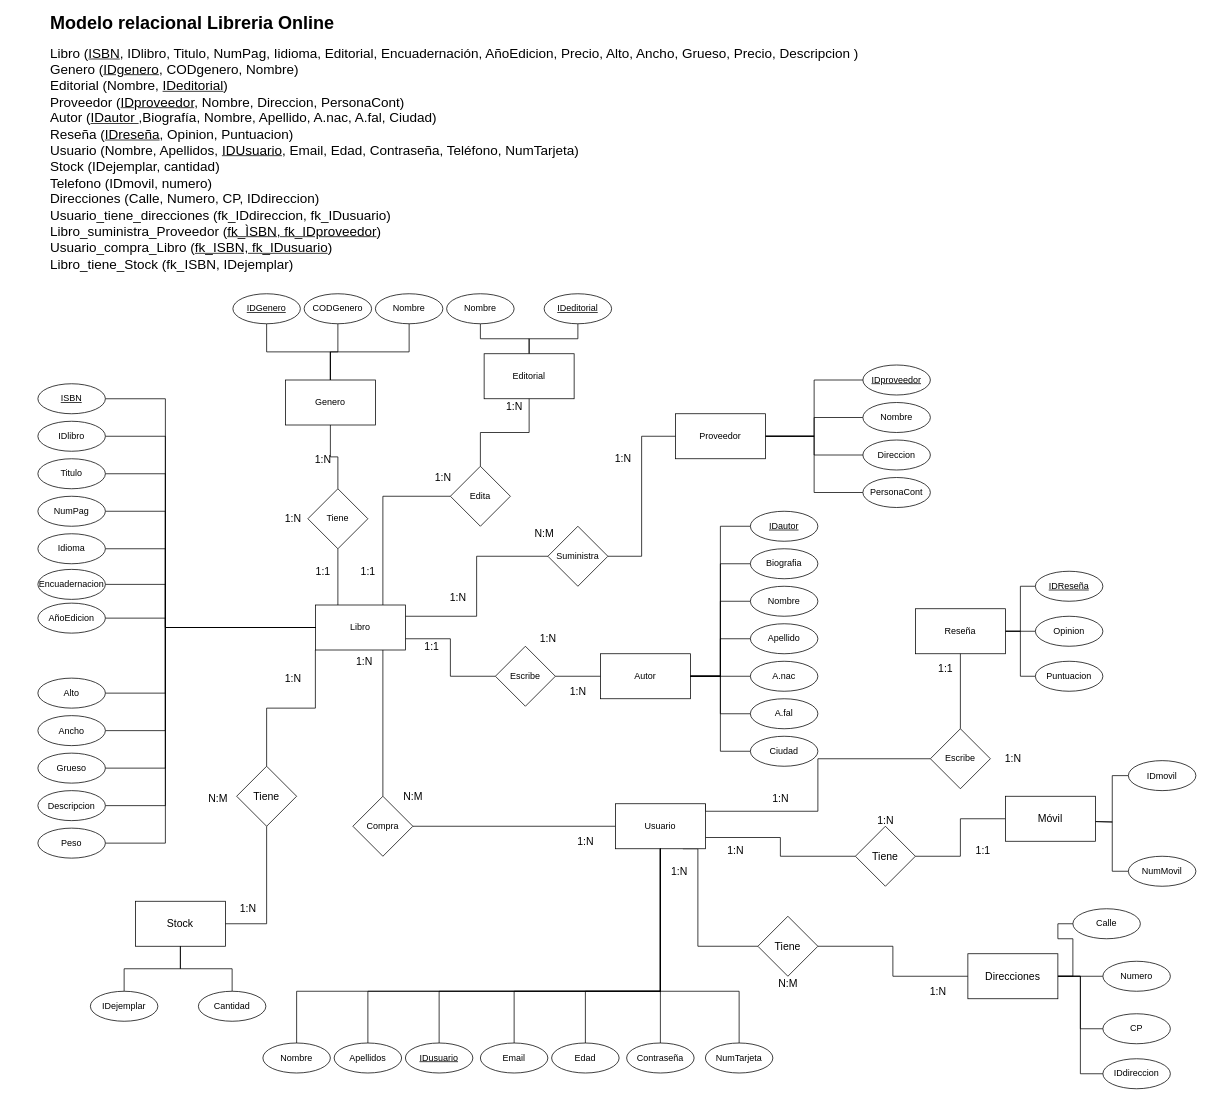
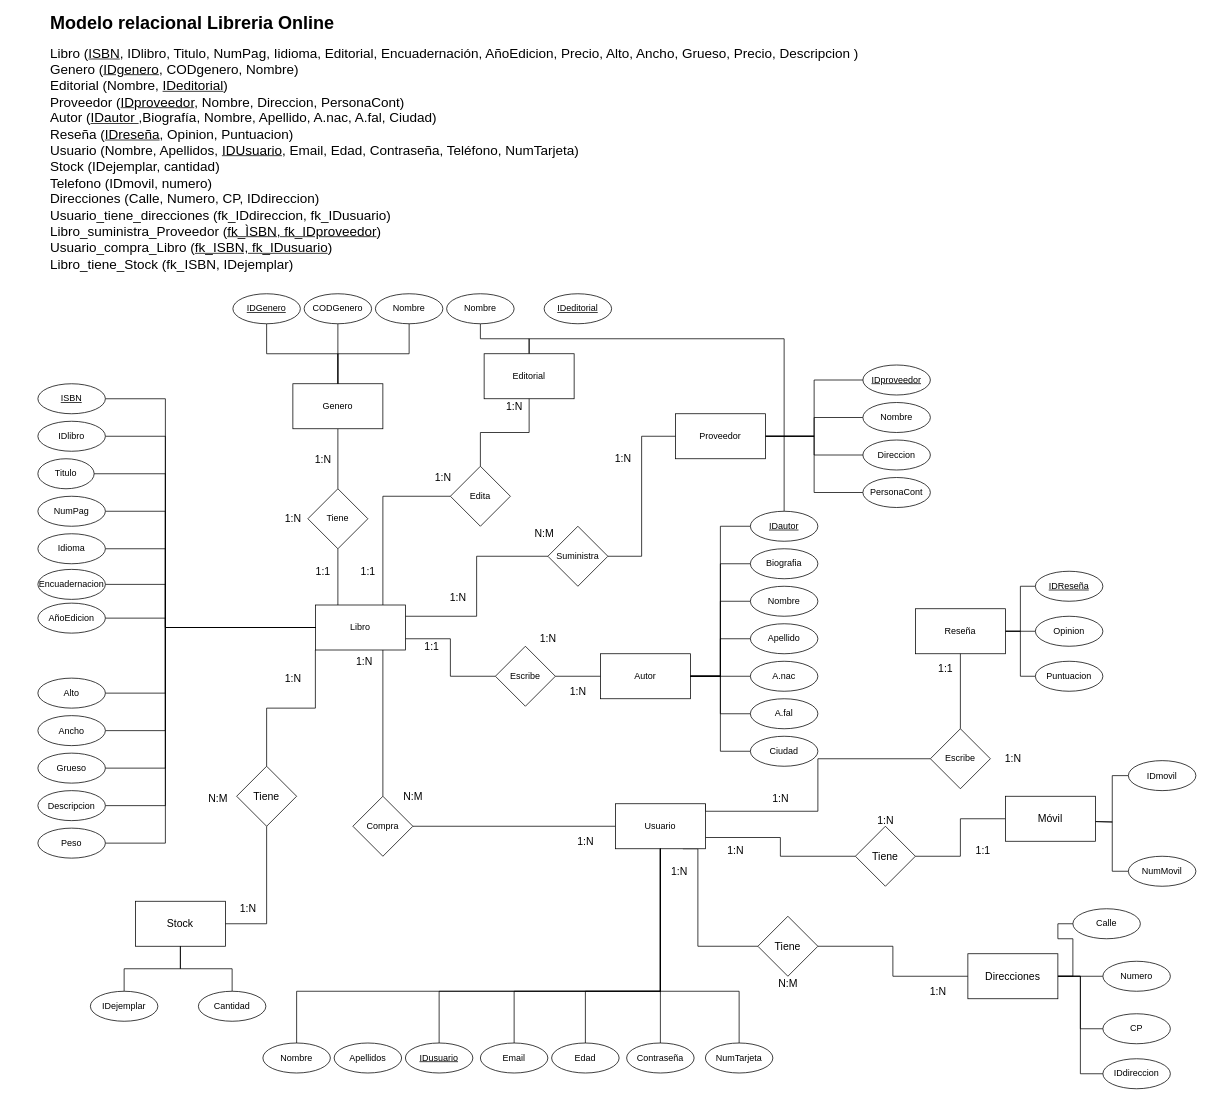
edge "IDeditorial" -- "Editorial": now "IDautor" -- "Editorial"
node "Genero": moved (330, 402) -> (338, 406)
node "Titulo": size 68x30 -> 56x30
edge "Usuario" -- "Apellidos": removed
